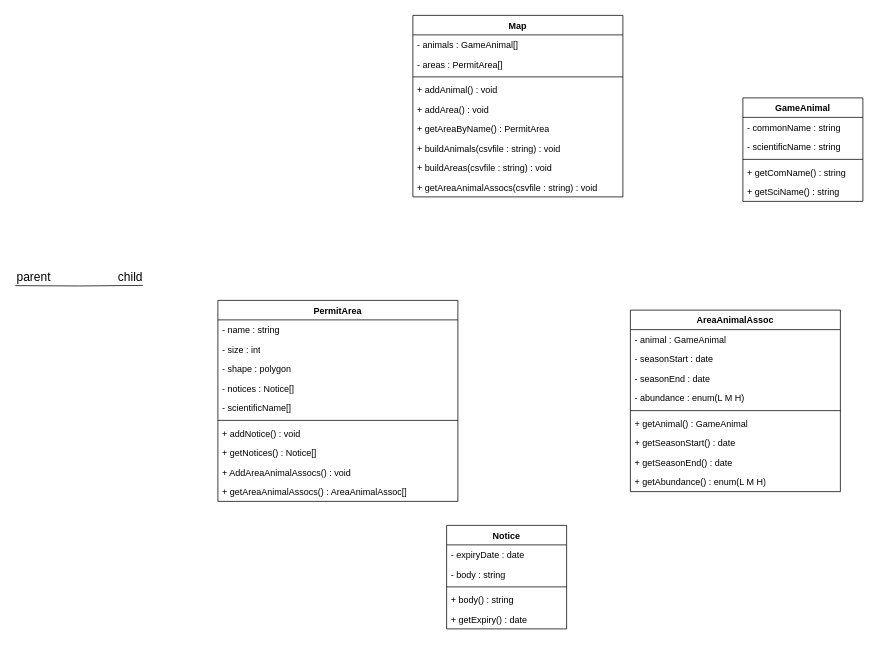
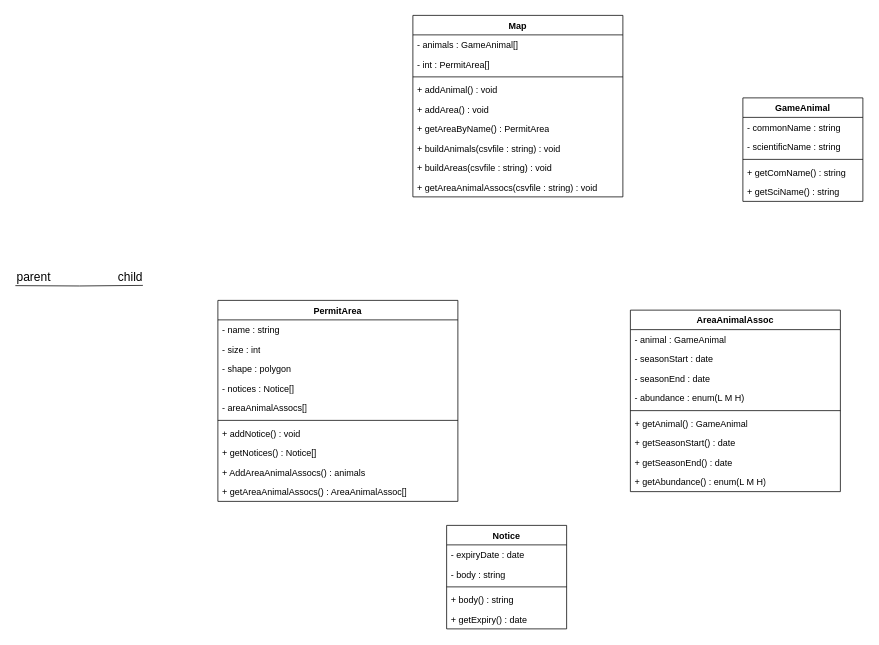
node "- areas : PermitArea[]": label "- areas : PermitArea[]" -> "- int : PermitArea[]"
node "- scientificName[]": label "- scientificName[]" -> "- areaAnimalAssocs[]"
node "+ AddAreaAnimalAssocs() : void": label "+ AddAreaAnimalAssocs() : void" -> "+ AddAreaAnimalAssocs() : animals"
